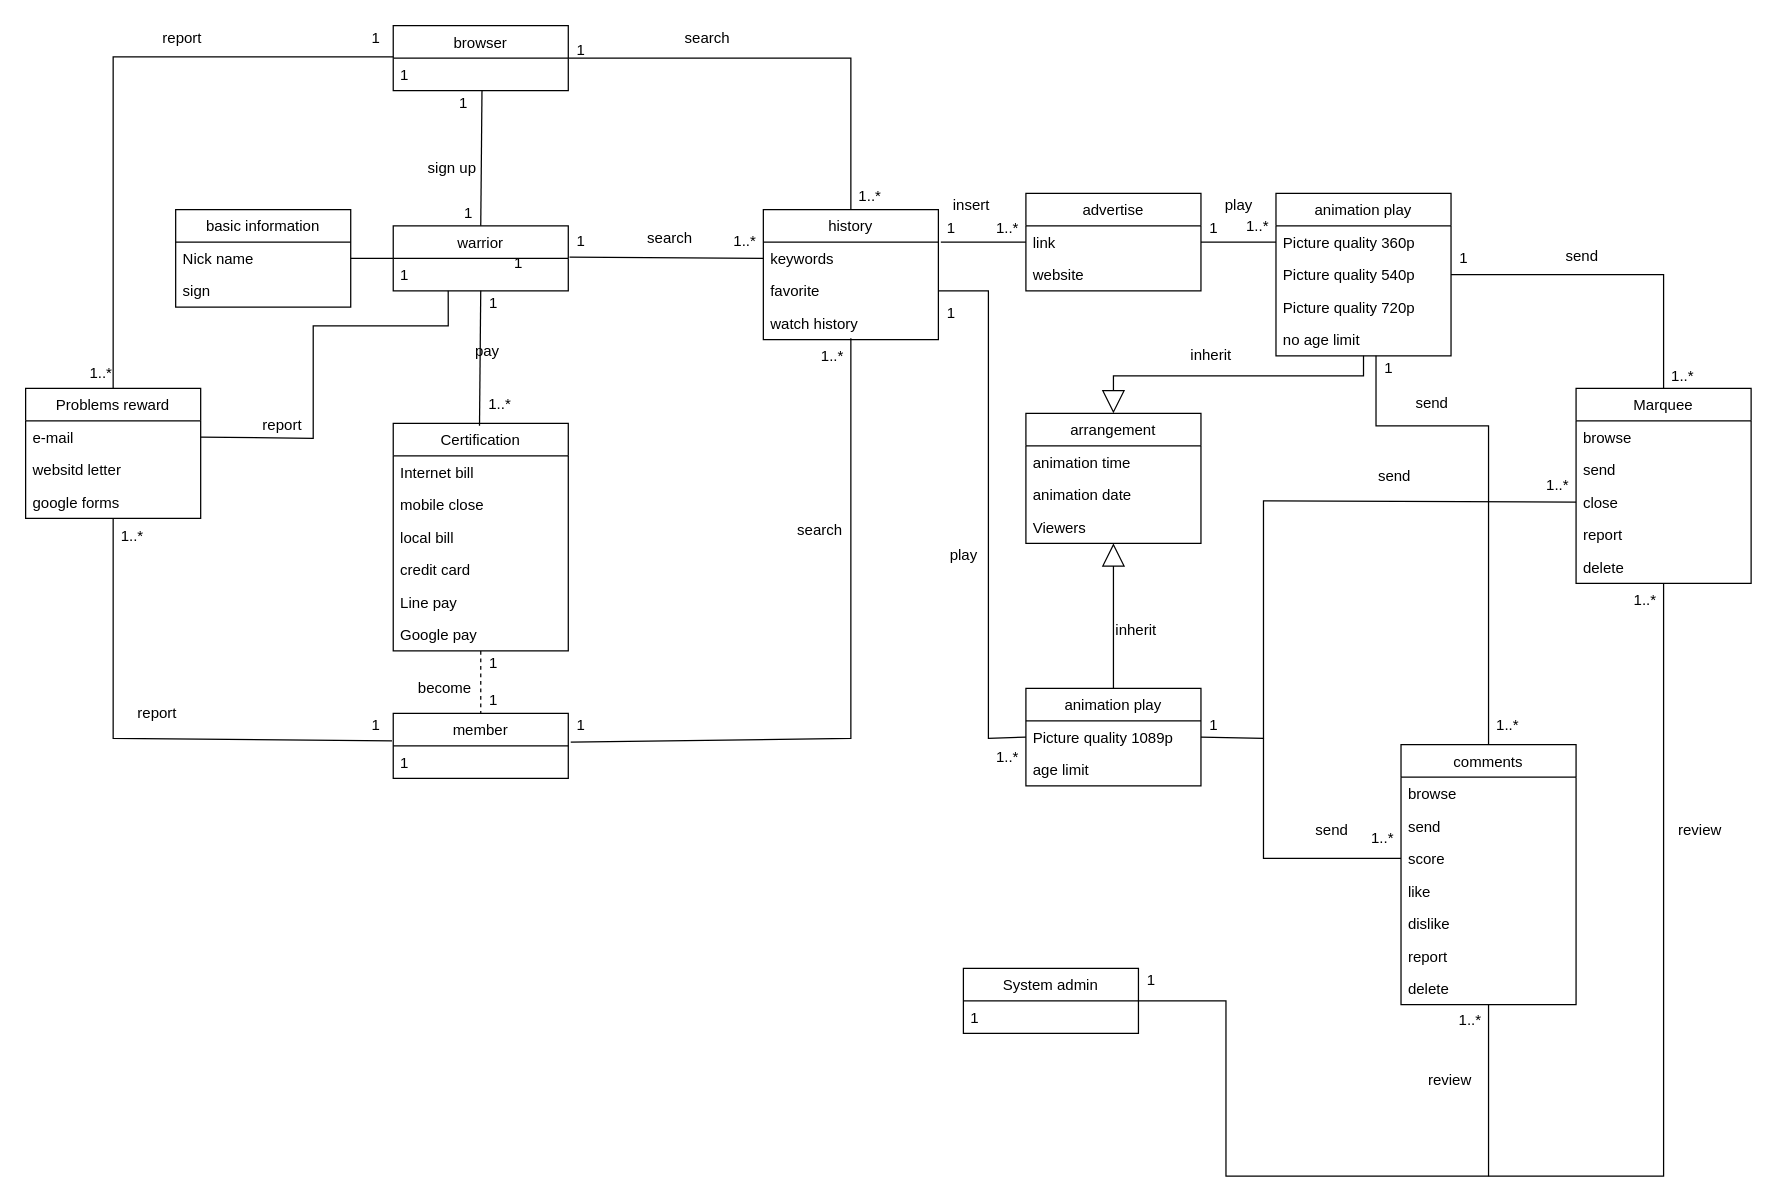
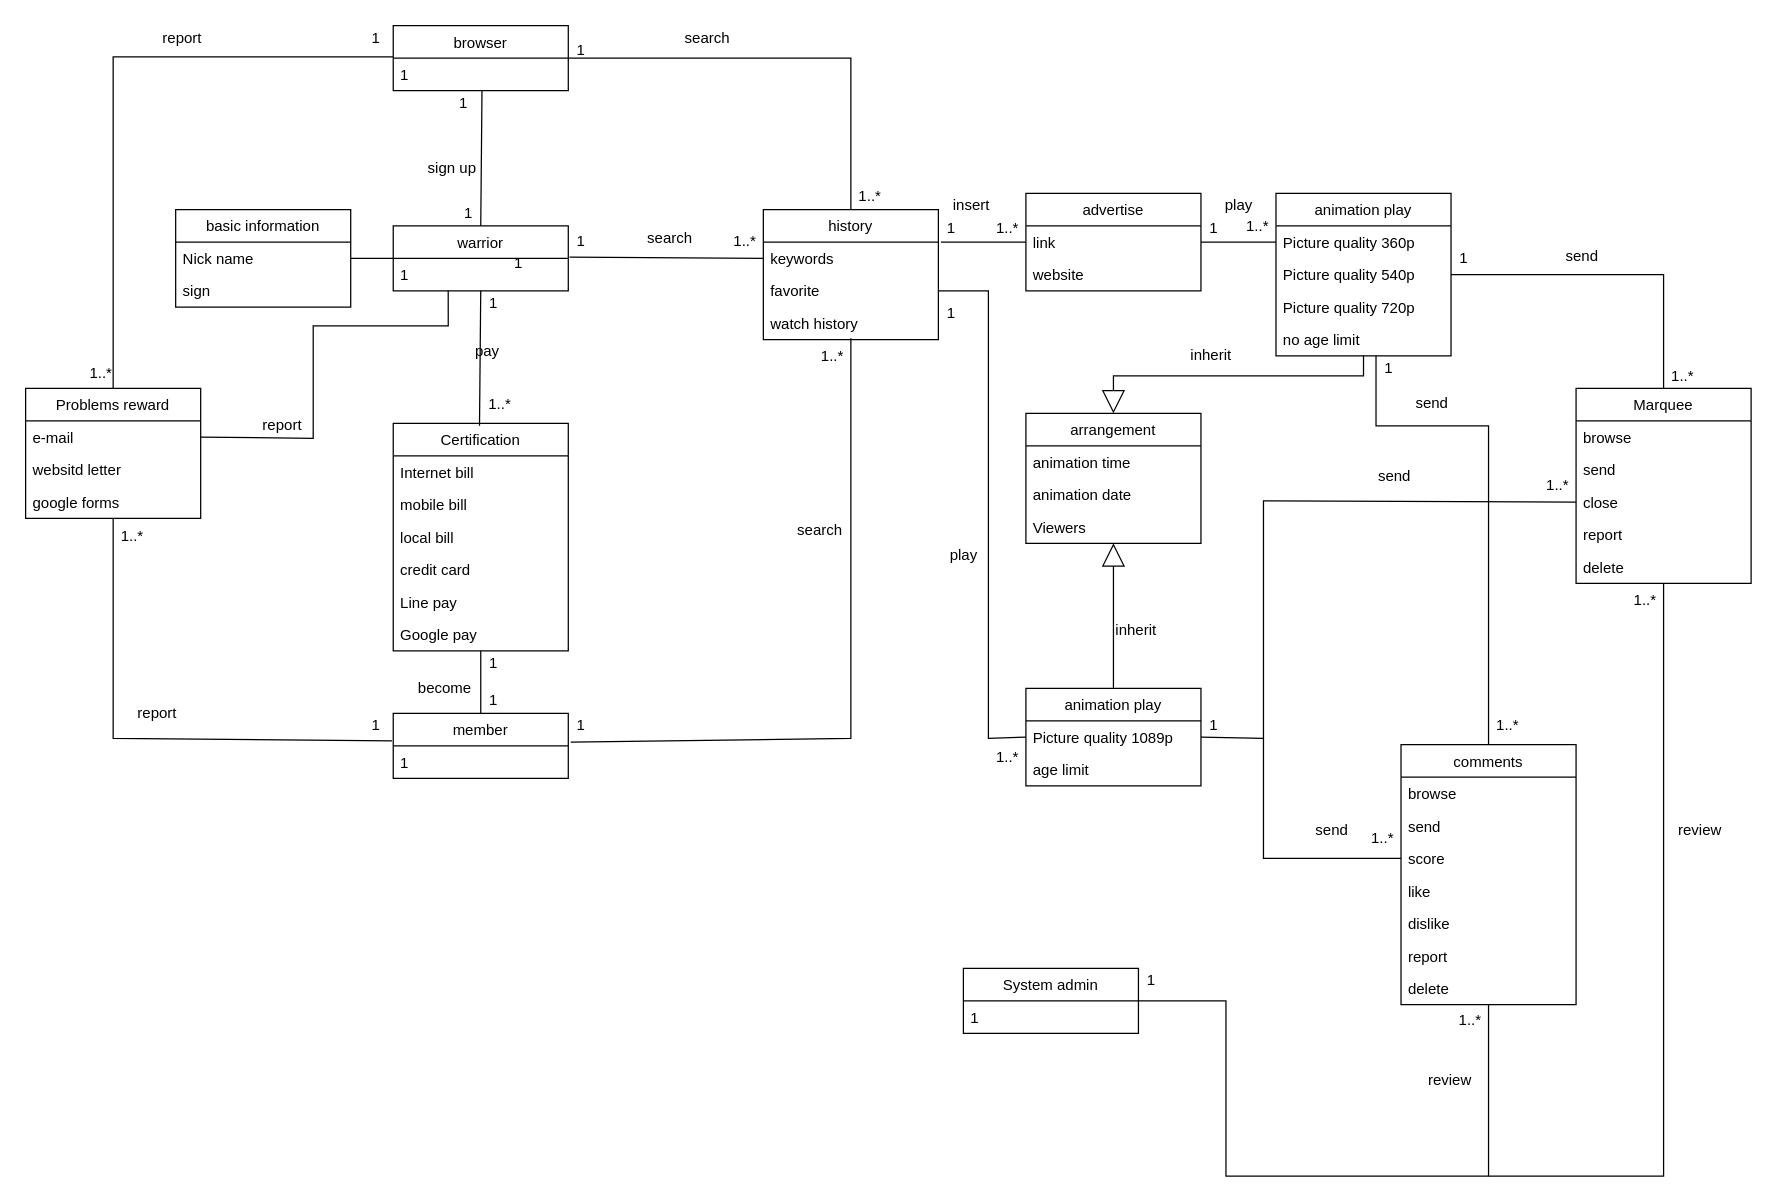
node "mobile close": label "mobile close" -> "mobile bill"
edge "Google pay" -- "member": style dashed -> solid
